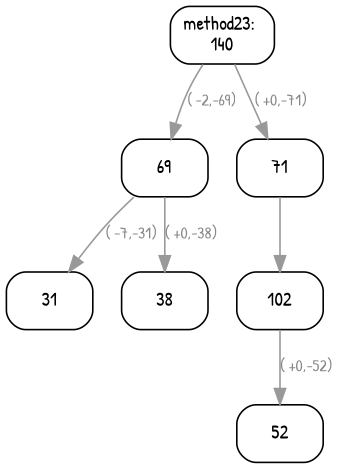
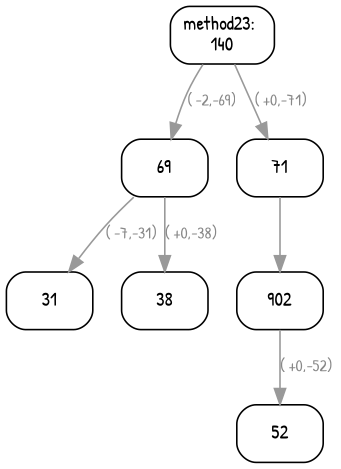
node "102": label "102" -> "902"
